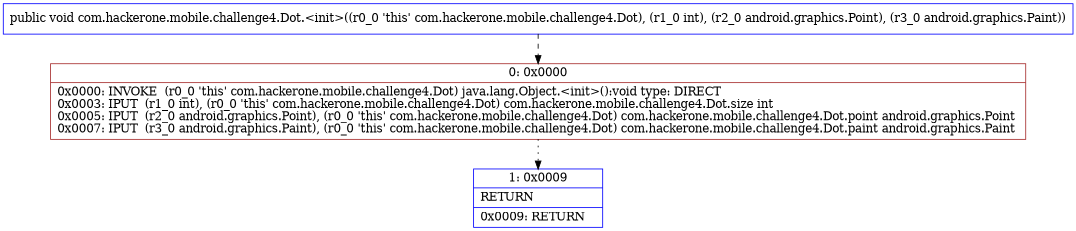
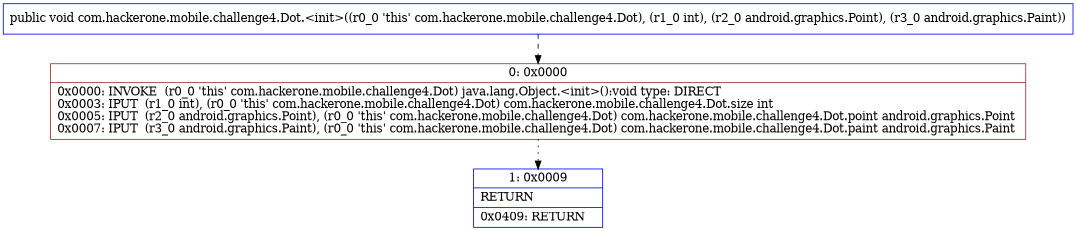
node "1: 0x0009": text "0x0009: RETURN" -> "0x0409: RETURN"
